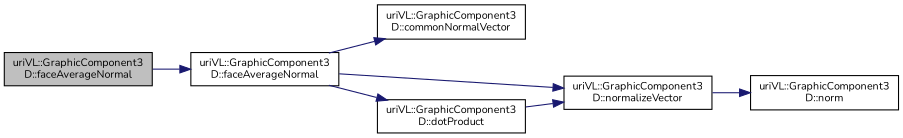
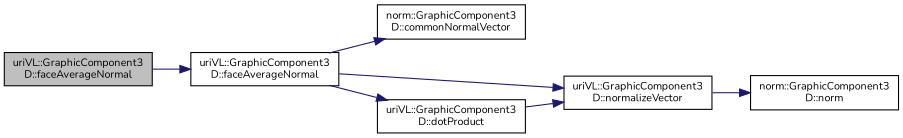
node "uriVL::GraphicComponent3 D::commonNormalVector": label "uriVL::GraphicComponent3 D::commonNormalVector" -> "norm::GraphicComponent3 D::commonNormalVector"
node "uriVL::GraphicComponent3 D::norm": label "uriVL::GraphicComponent3 D::norm" -> "norm::GraphicComponent3 D::norm"
